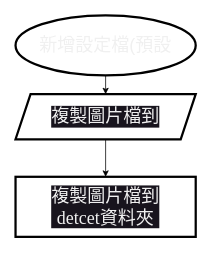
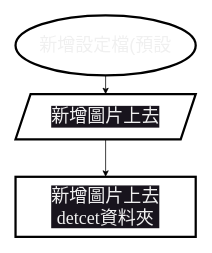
node "複製圖片檔到": label "複製圖片檔到" -> "新增圖片上去"
node "複製圖片檔到 detcet資料夾": label "複製圖片檔到 detcet資料夾" -> "新增圖片上去 detcet資料夾"
